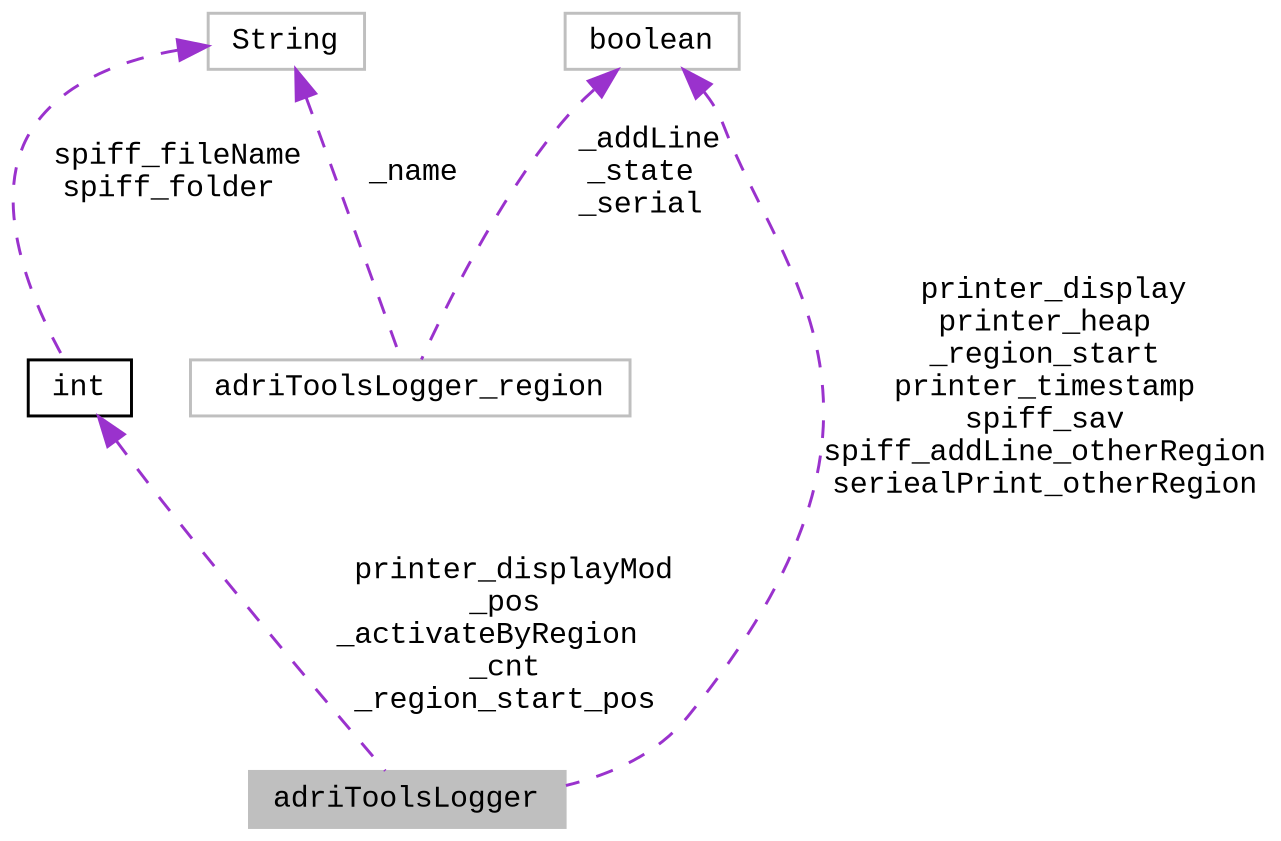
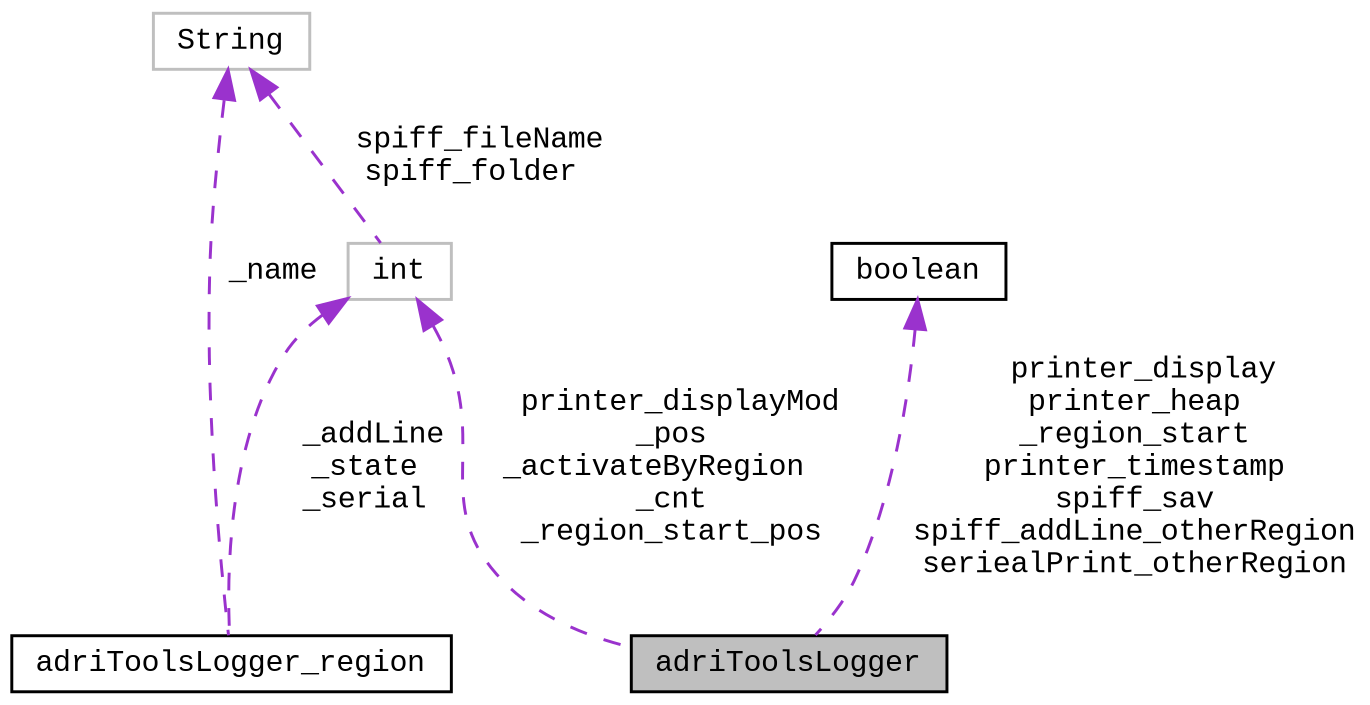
node "boolean": color grey75 -> black
edge "adriToolsLogger_region" -> "boolean": now "adriToolsLogger_region" -> "int"
node "int": color black -> grey75
node "adriToolsLogger_region": color grey75 -> black
node "adriToolsLogger": color grey75 -> black
